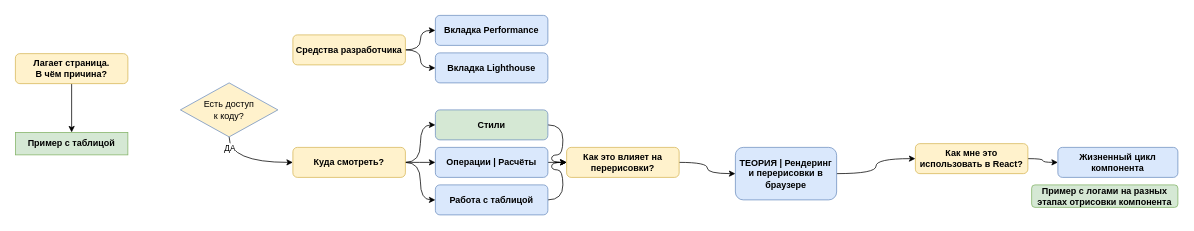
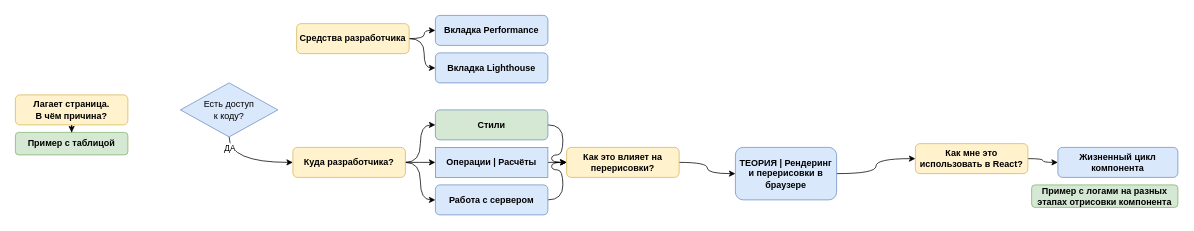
node "Средства разработчика": moved (349, 50) -> (353, 39)
node "Лагает страница. В чём причина?": moved (72, 69) -> (72, 110)
node "Есть доступ к коду?": fillcolor #fff2cc -> #dae8fc
node "Пример с таблицой": shape rectangle -> rounded rectangle
node "Куда смотреть?": label "Куда смотреть?" -> "Куда разработчика?"
node "Операции | Расчёты": shape rounded rectangle -> rectangle
node "Работа с таблицой": label "Работа с таблицой" -> "Работа с сервером"
